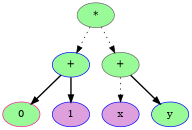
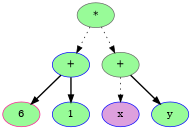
node "0": label "0" -> "6"
node "1": fillcolor plum -> palegreen
